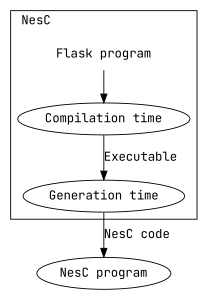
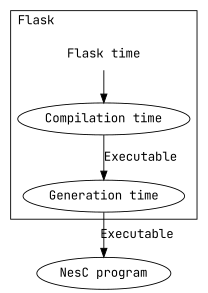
cluster "NesC": label "NesC" -> "Flask"
node "Flask program": label "Flask program" -> "Flask time"
edge "Generation time" -> "NesC program": label "NesC code" -> "Executable"
